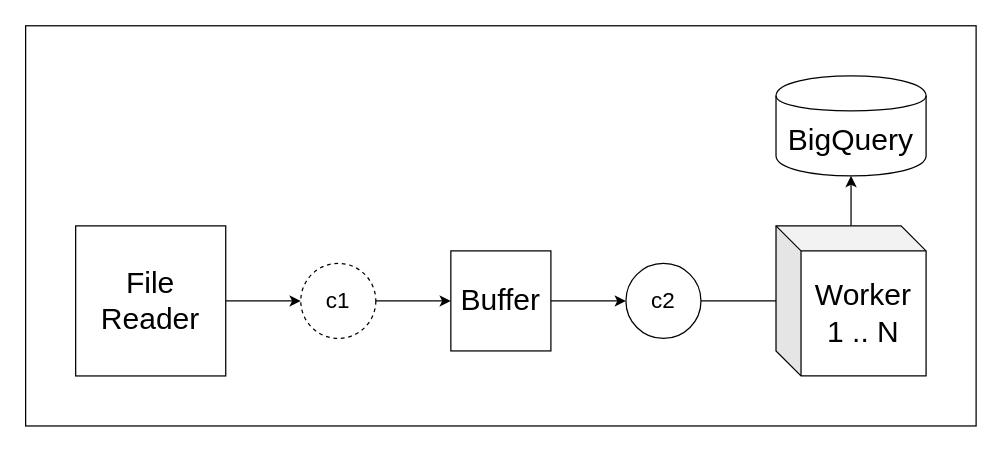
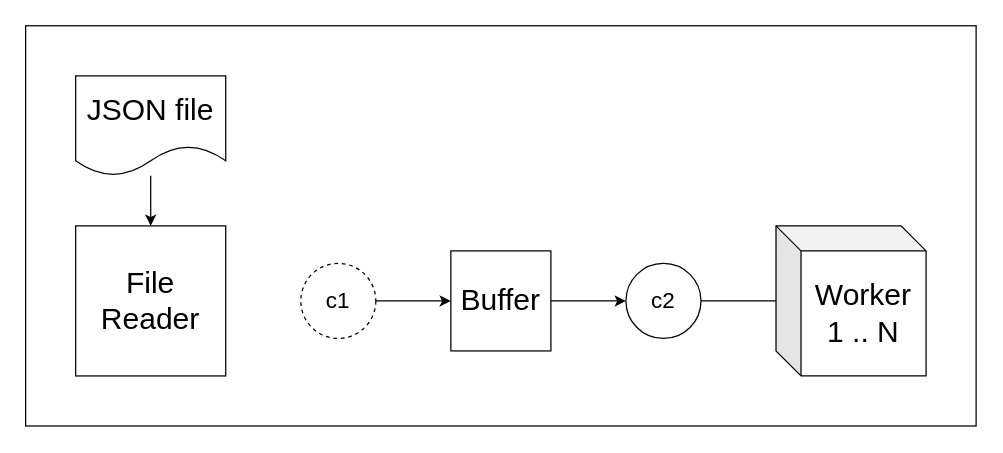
node "JSON file": added
node "BigQuery": removed
edge "JSON file" -> "File Reader": added
edge "Worker 1 .. N" -> "BigQuery": removed
edge "File Reader" -> "c1": removed
